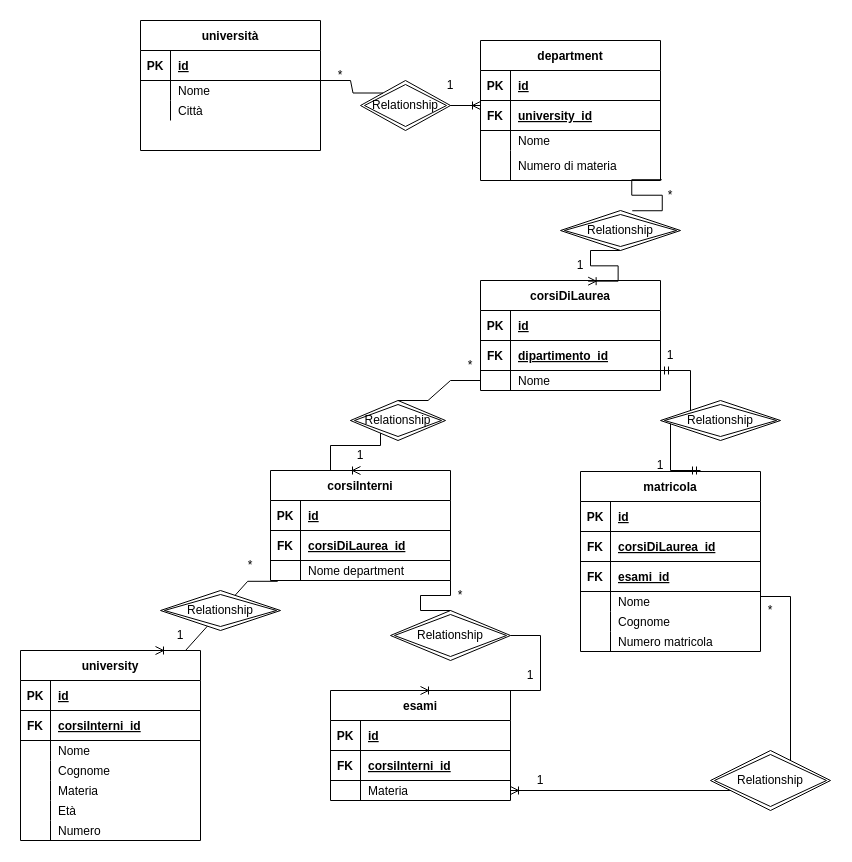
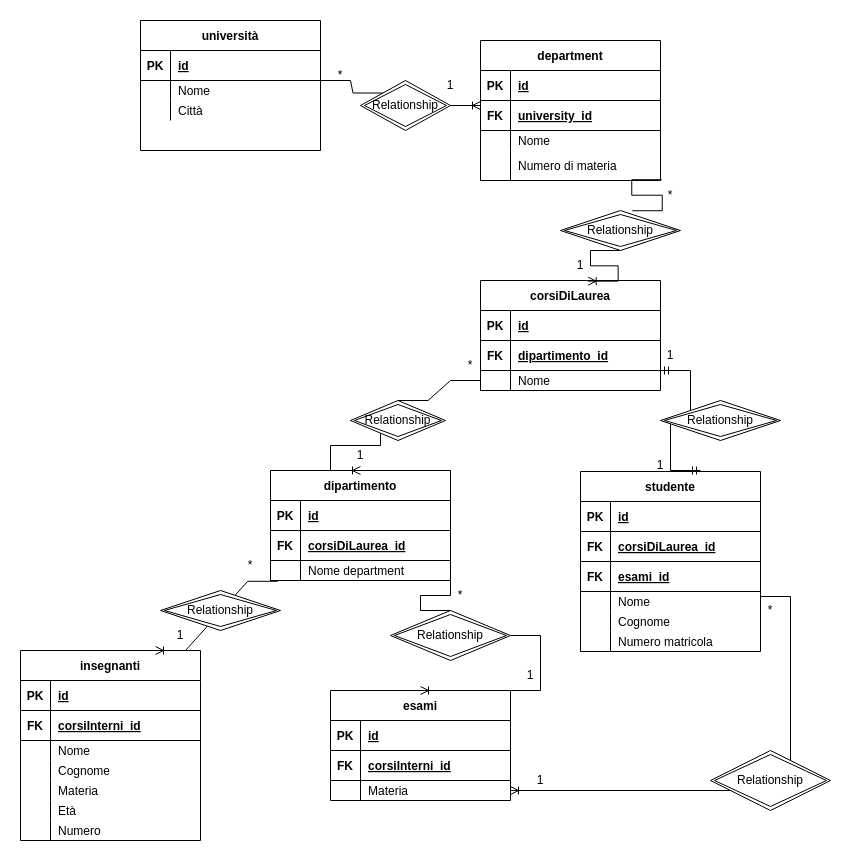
node "corsiInterni": label "corsiInterni" -> "dipartimento"
node "matricola": label "matricola" -> "studente"
node "university": label "university" -> "insegnanti"
